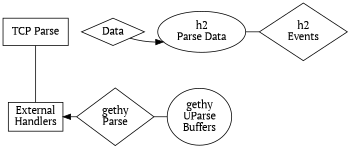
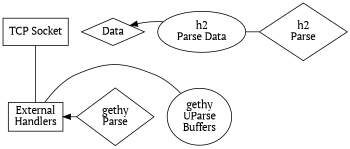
node "TCP Parse": label "TCP Parse" -> "TCP Socket"
node "h2 Events": label "h2 Events" -> "h2 Parse"
edge "Data" -> "h2 Parse Data": reversed
edge "gethy Parse" -- "gethy UParse Buffers": now "External Handlers" -- "gethy UParse Buffers"
